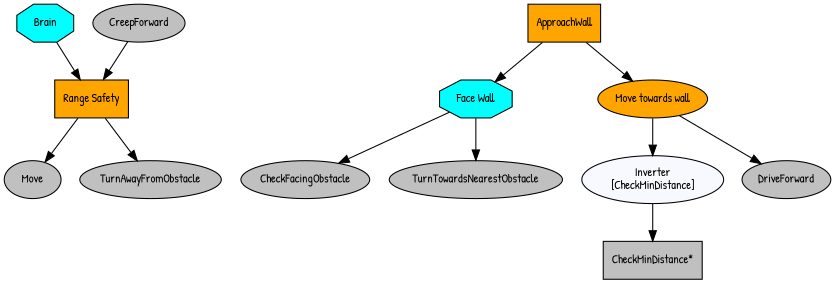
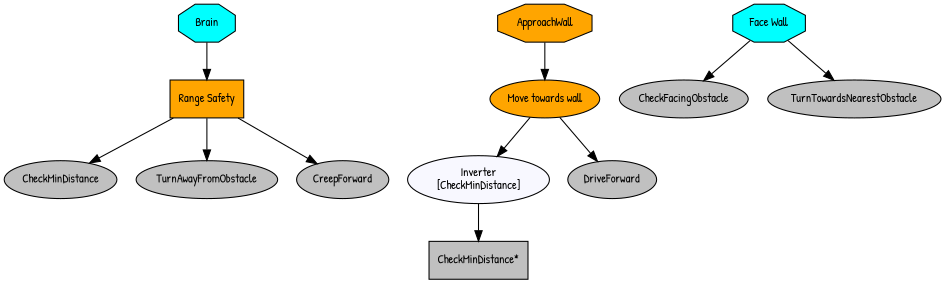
node "ApproachWall": shape box -> octagon
edge "CreepForward" -> "Range Safety": reversed
edge "ApproachWall" -> "Face Wall": removed
node "Move": label "Move" -> "CheckMinDistance"
